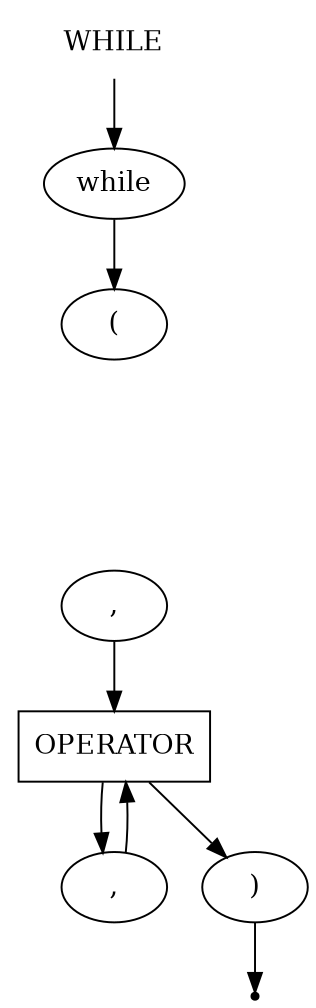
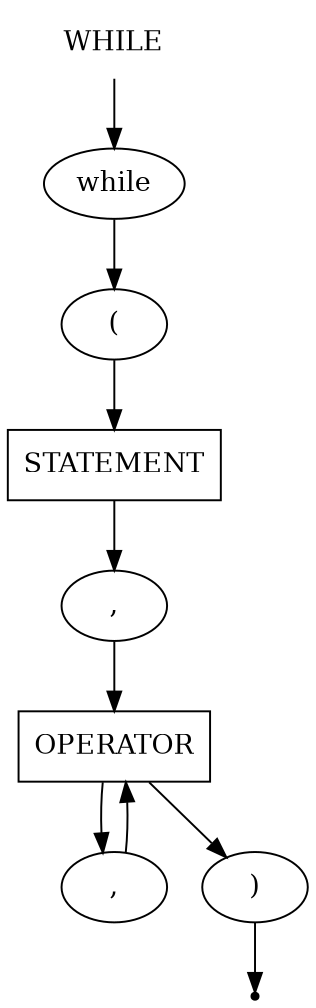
node "STATEMENT": added
